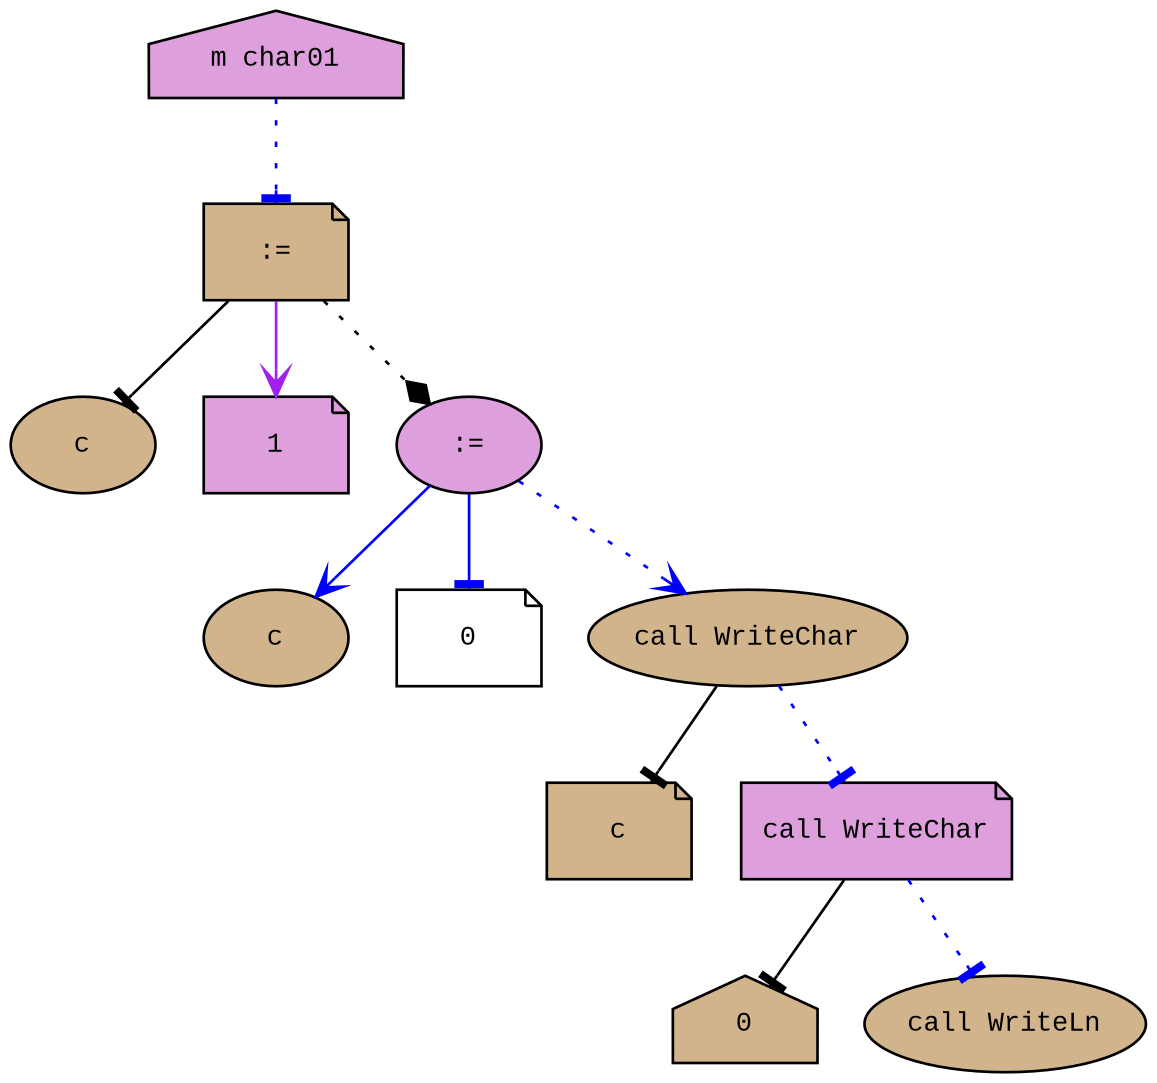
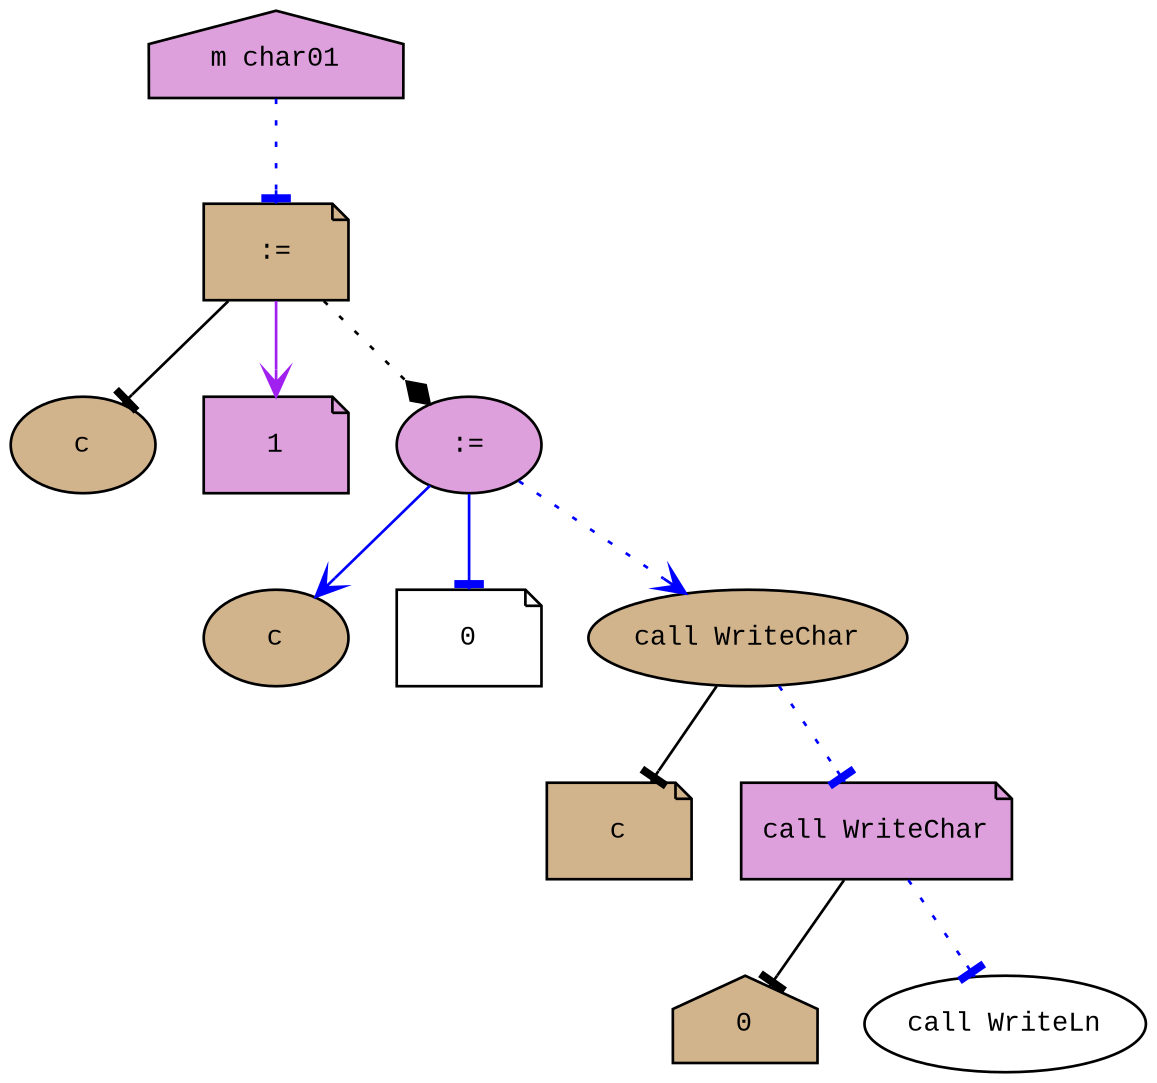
node "call WriteLn": fillcolor tan -> white
